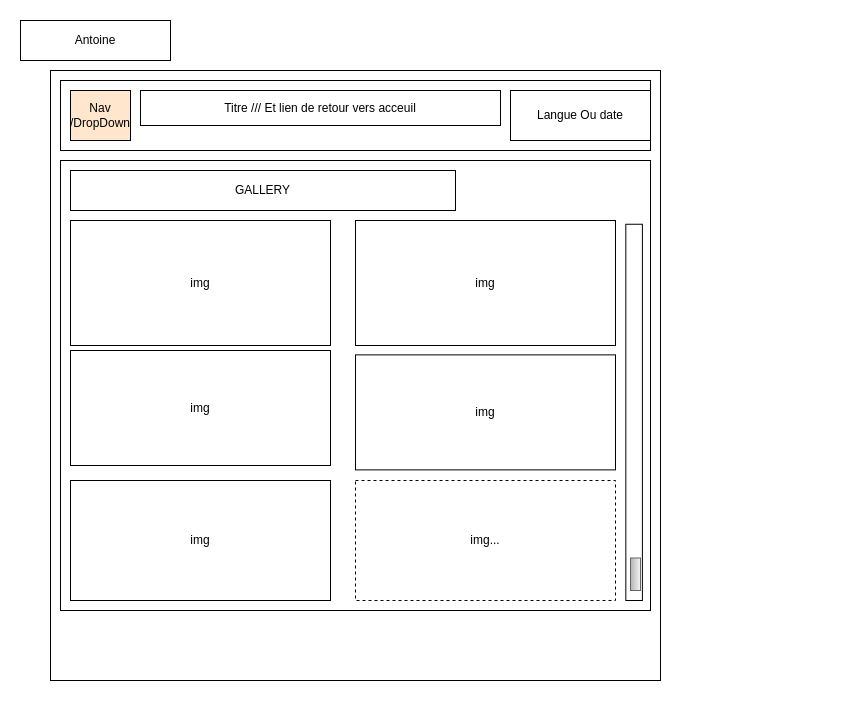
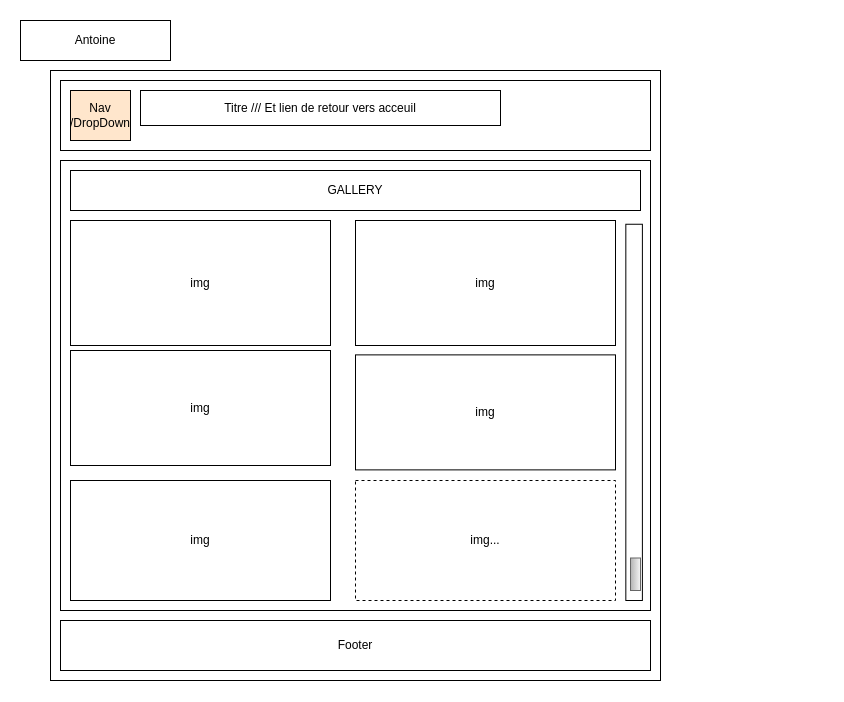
node "Langue Ou date": removed
node "GALLERY": size 385x40 -> 570x40
node "Footer": added
